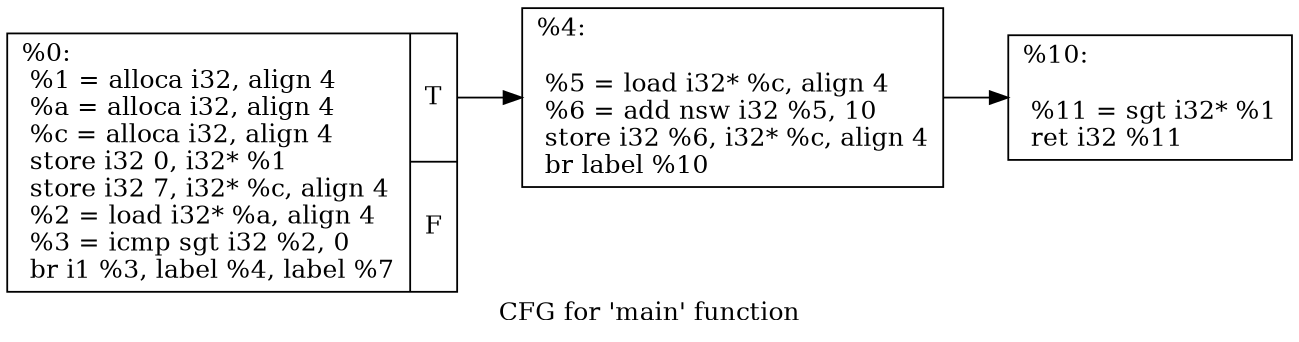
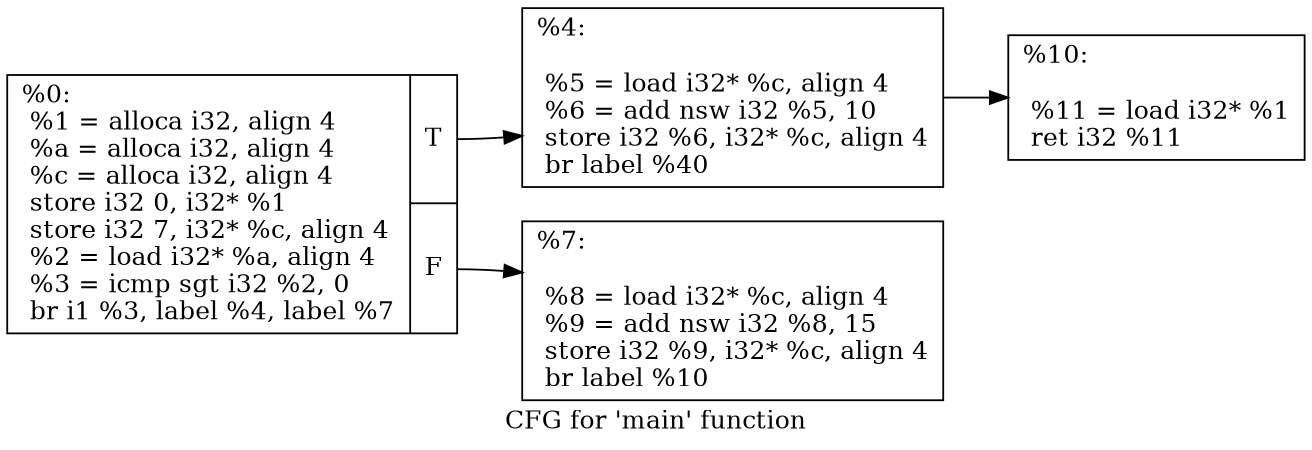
node "%10:": text "%11 = sgt i32* %1" -> "%11 = load i32* %1"
node "%4:": text "br label %10" -> "br label %40"
node "%7:": added
